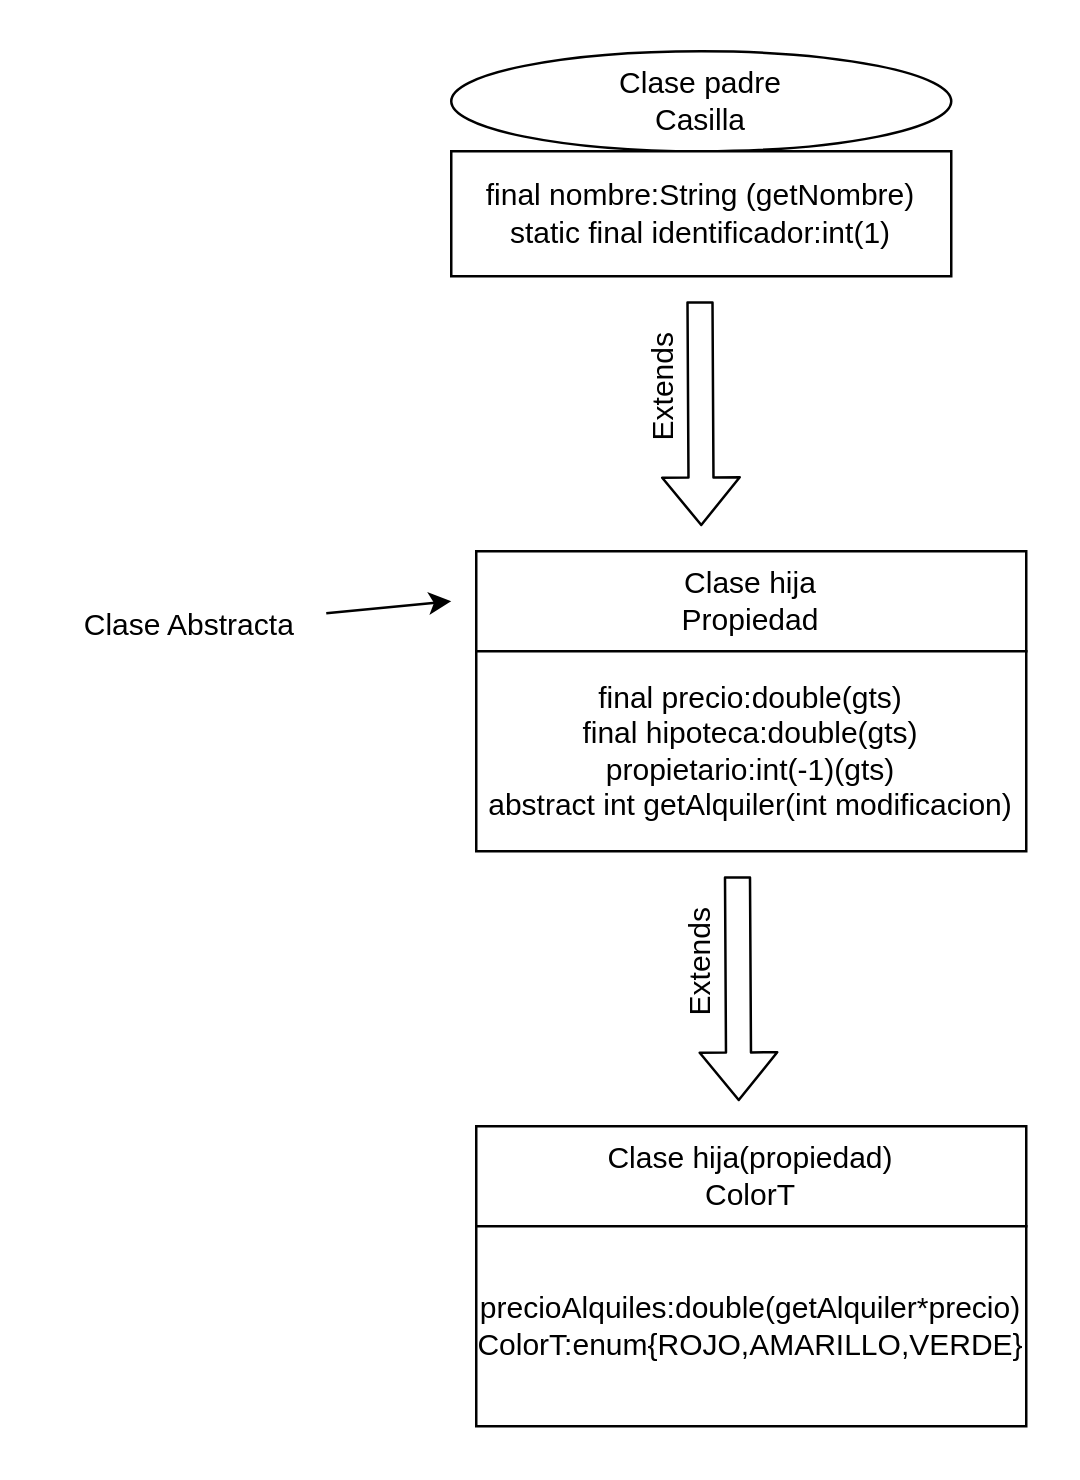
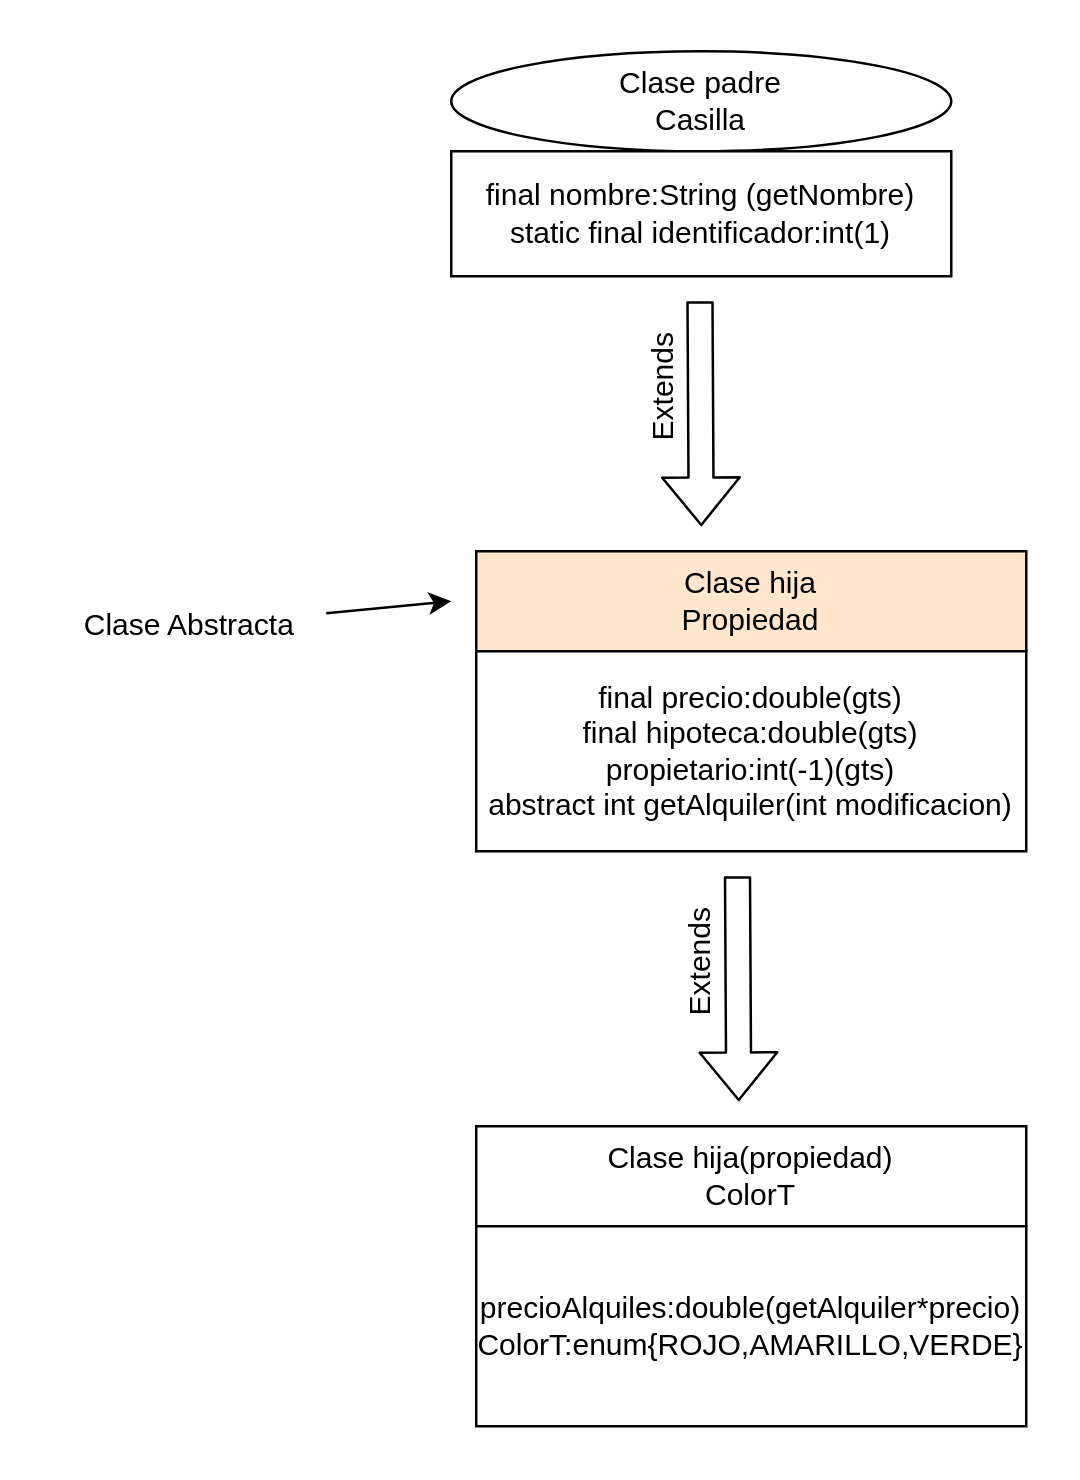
node "Clase hija Propiedad": fillcolor #ffffff -> #ffe6cc
